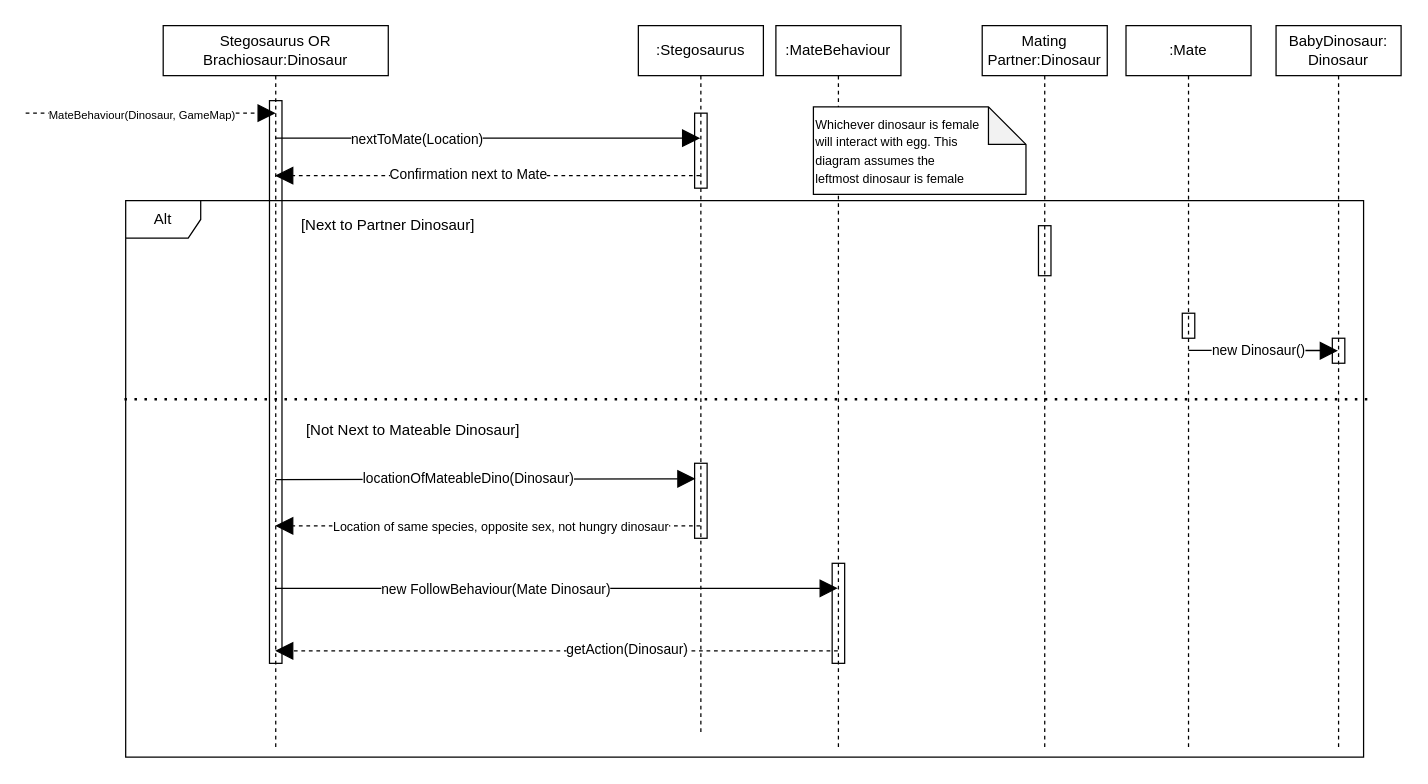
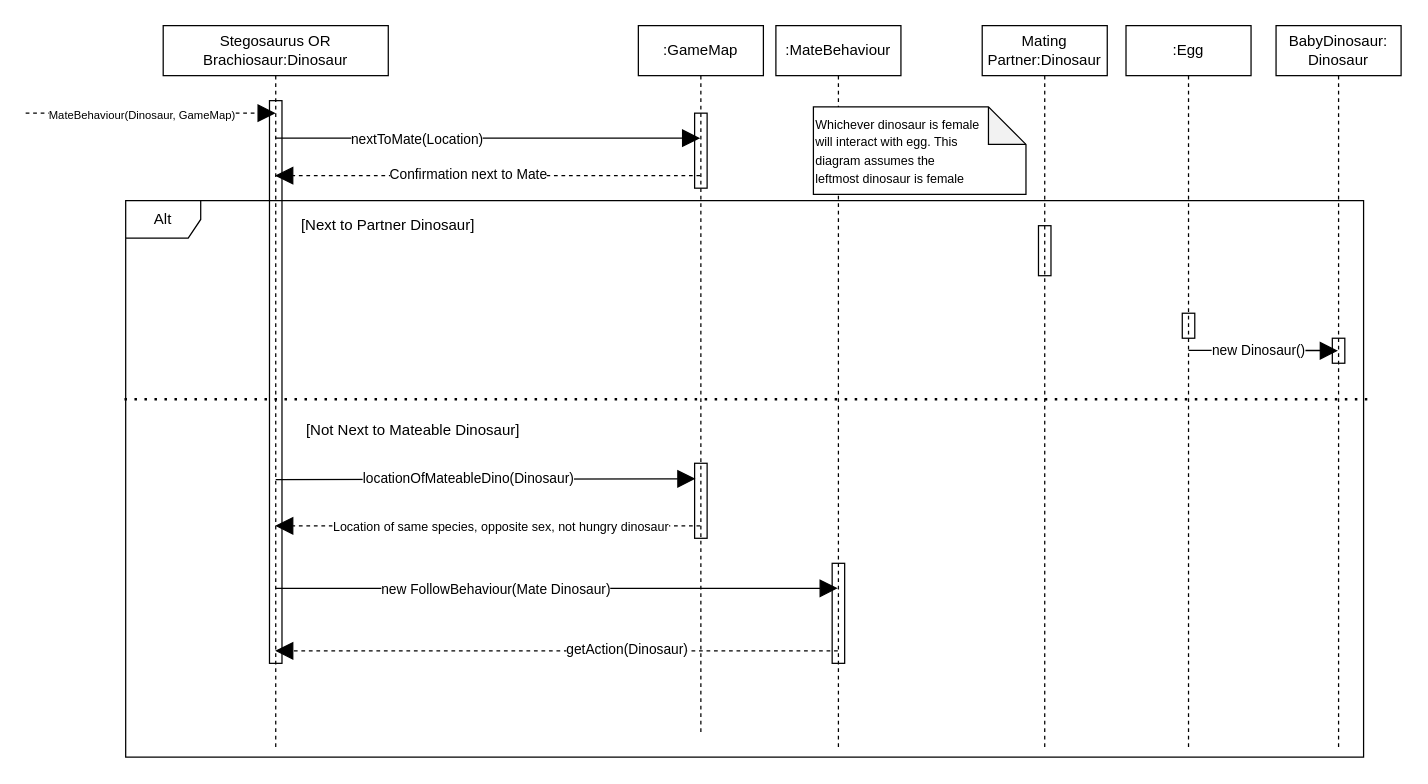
node ":Stegosaurus": label ":Stegosaurus" -> ":GameMap"
node ":Mate": label ":Mate" -> ":Egg"
